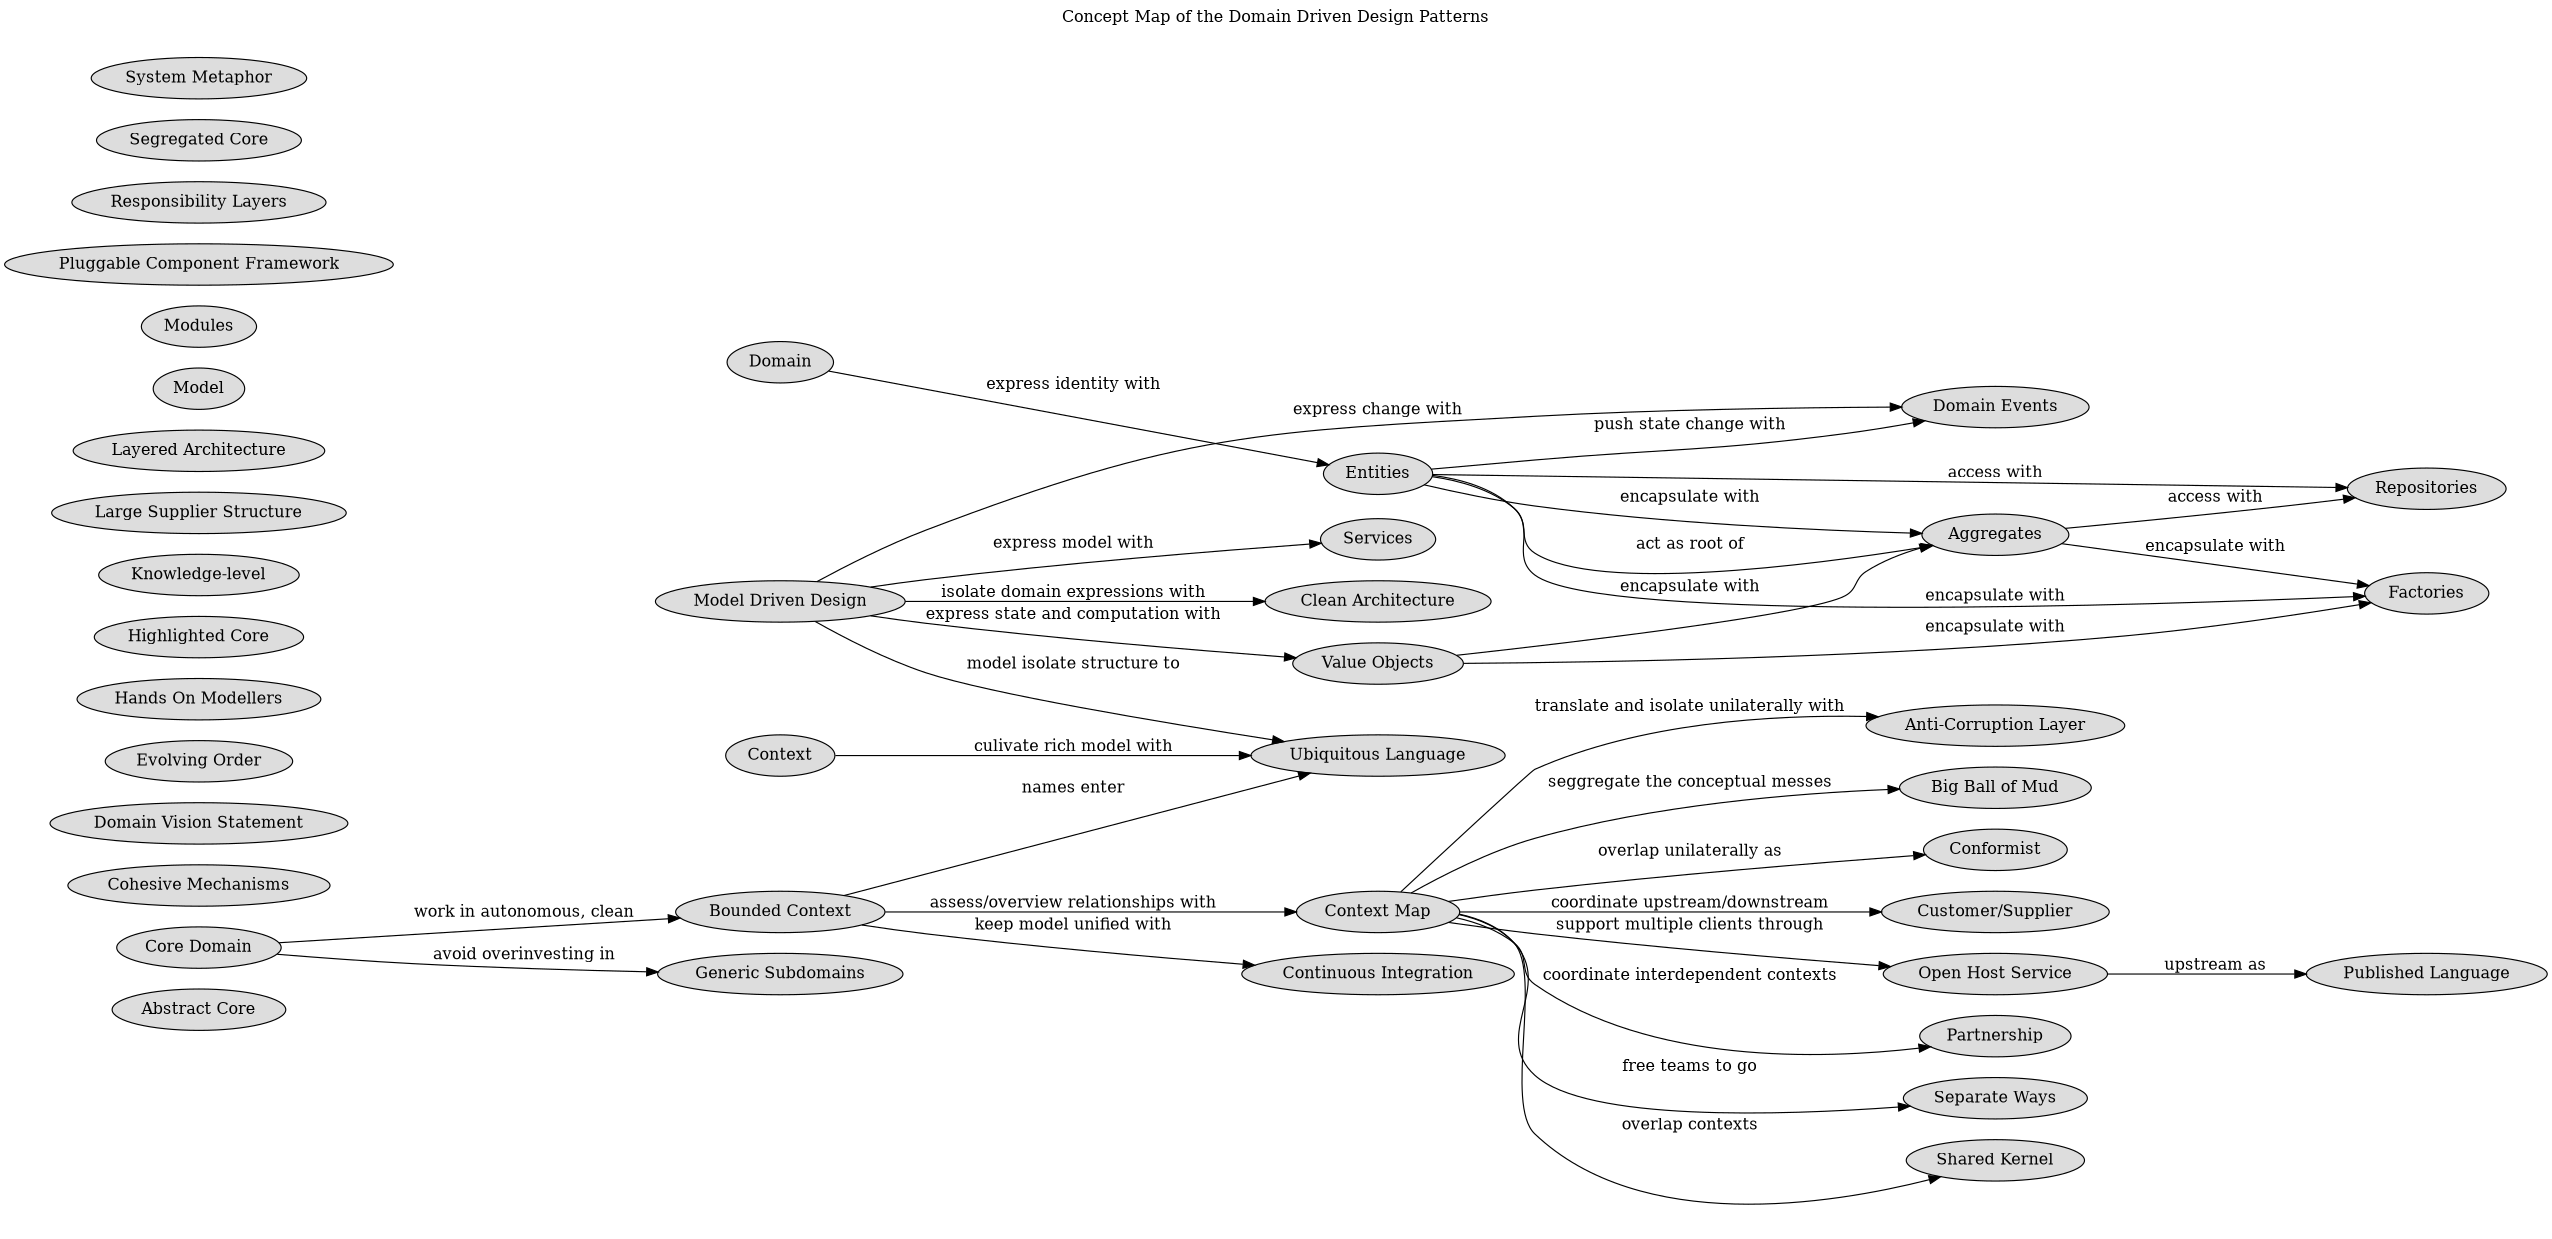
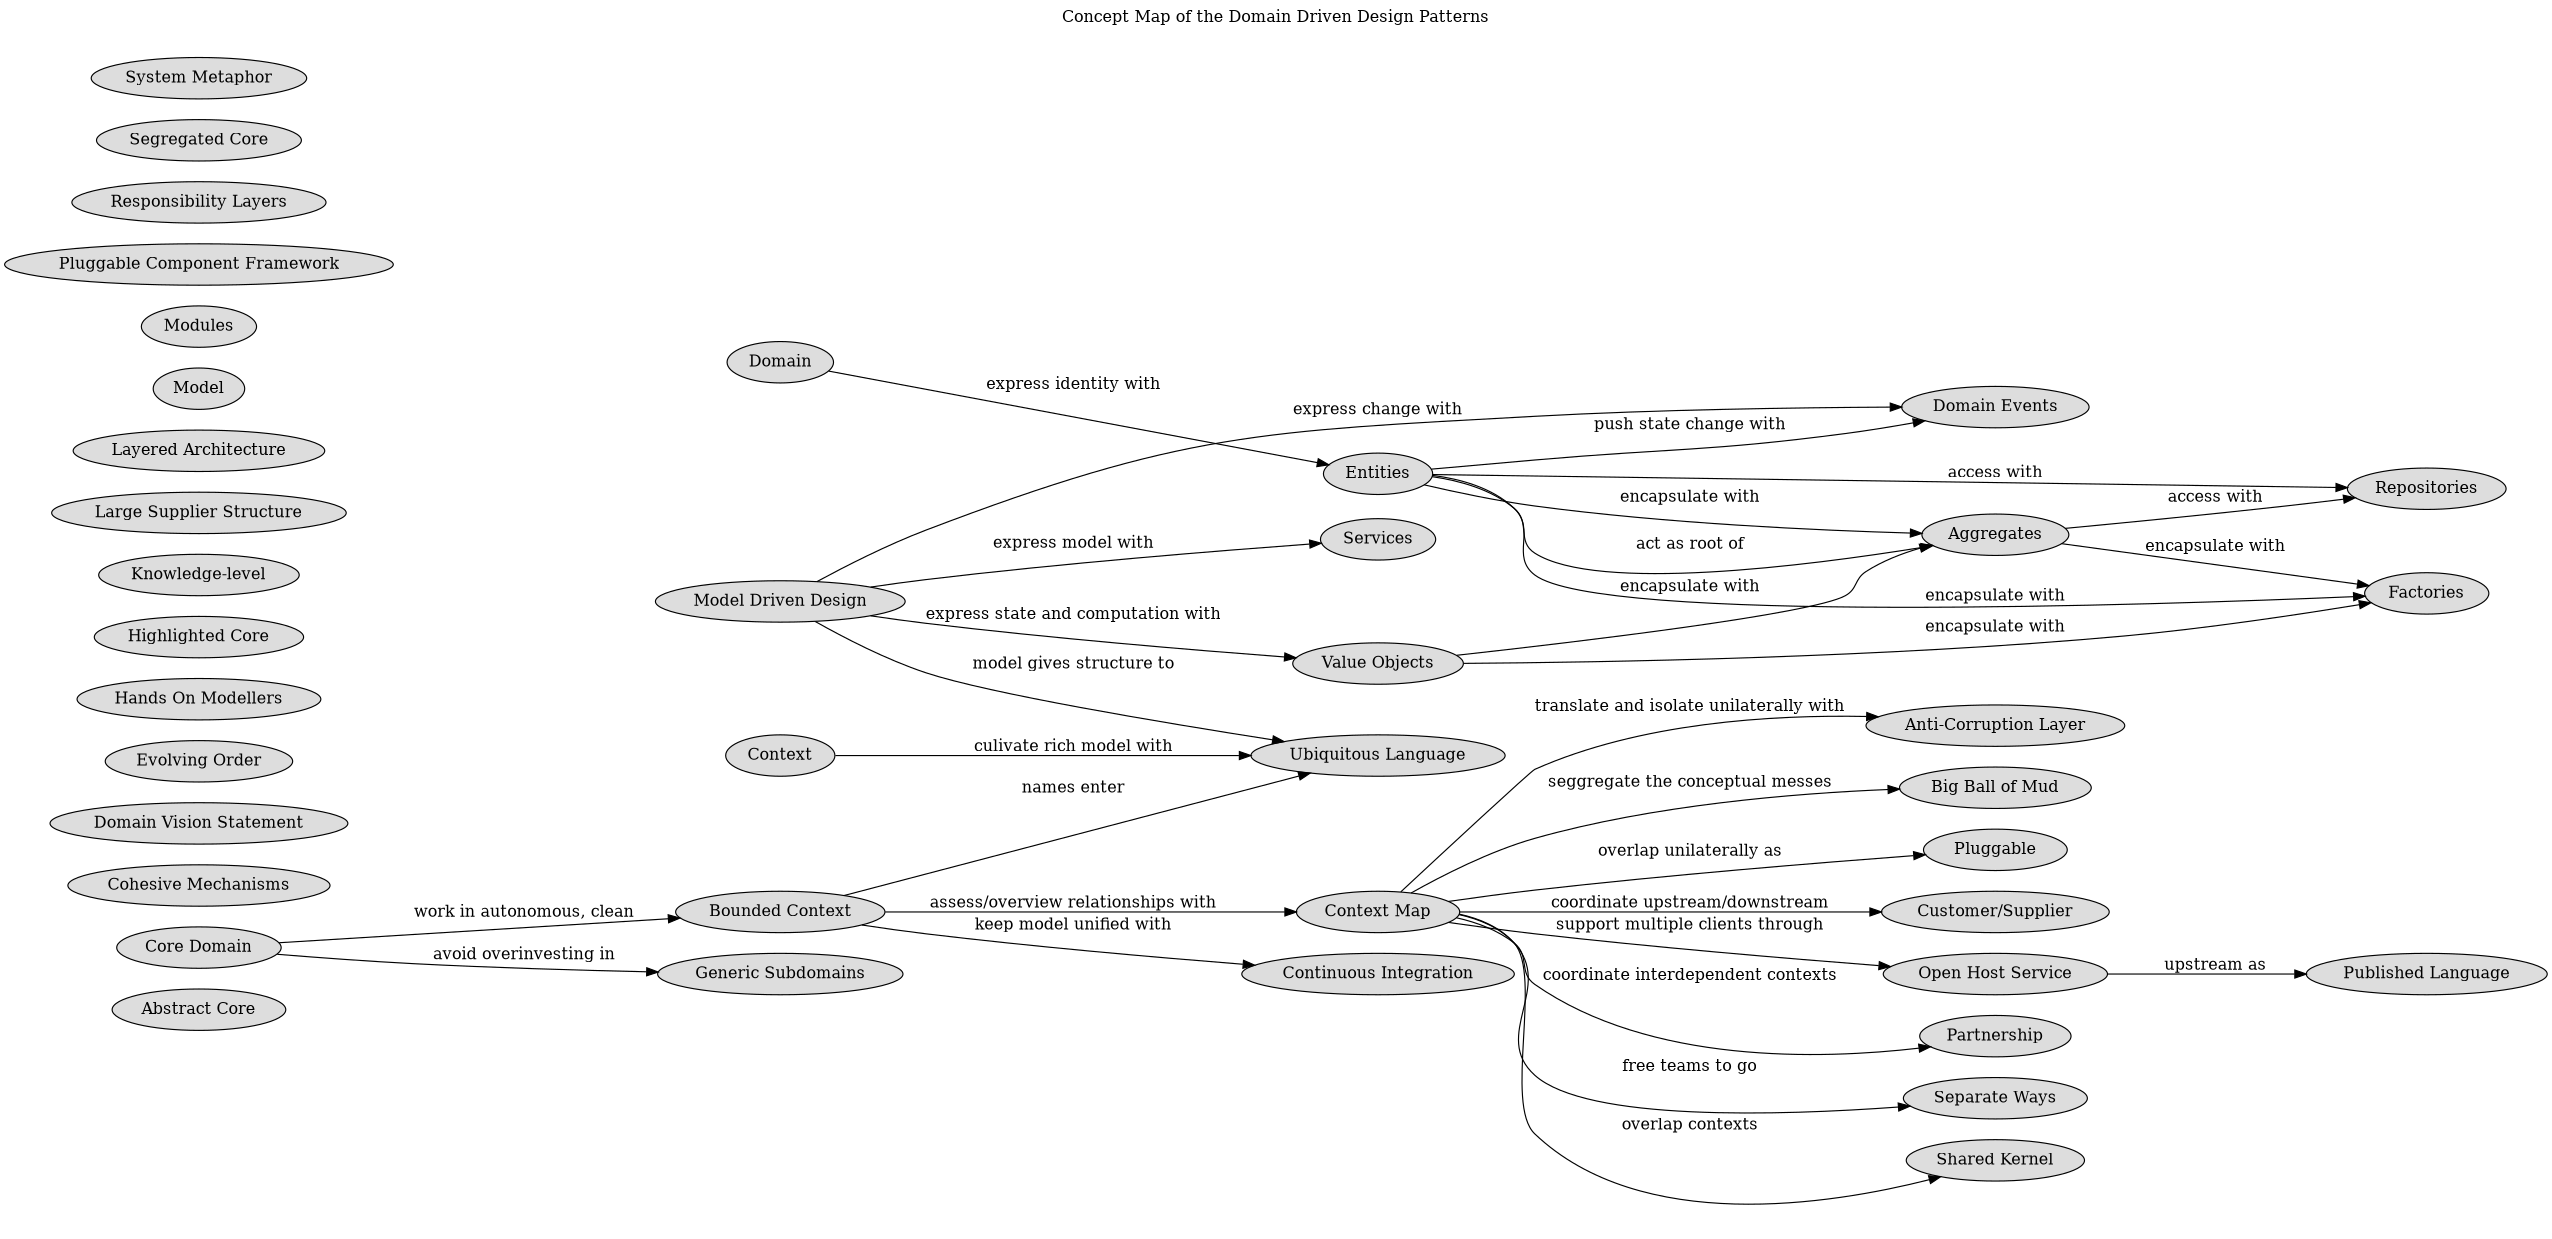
node "Clean Architecture": removed
edge "Model Driven Design" -> "Ubiquitous Language": label "model isolate structure to" -> "model gives structure to"
node "Conformist": label "Conformist" -> "Pluggable"
